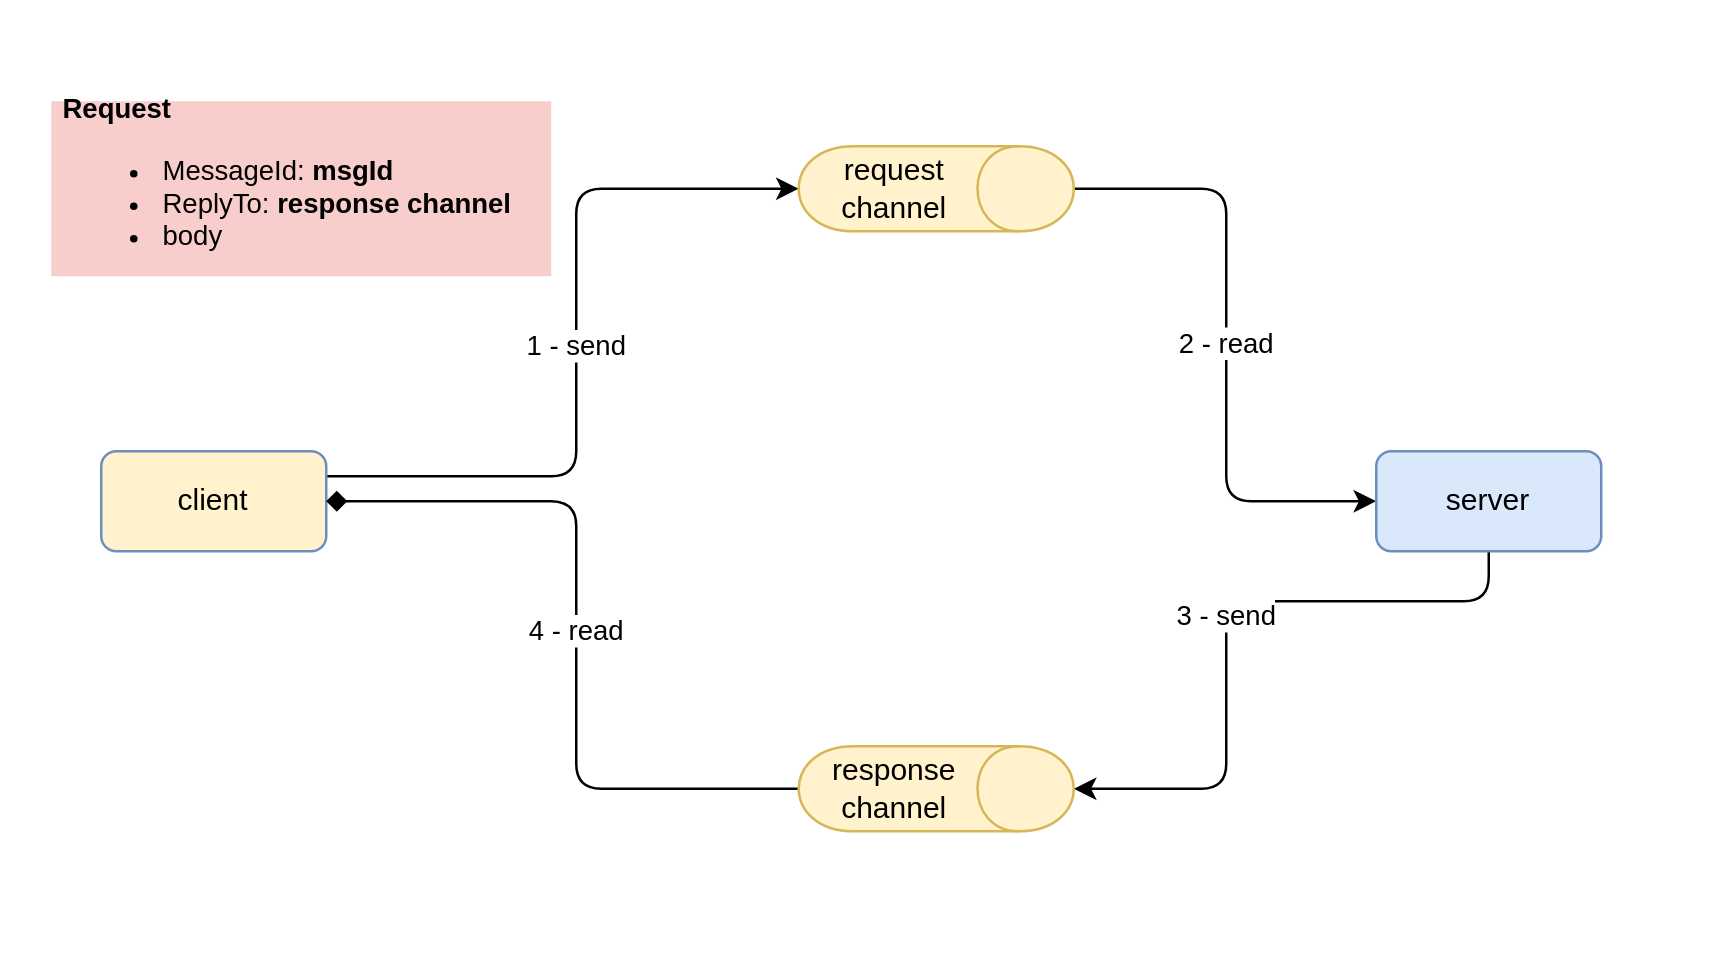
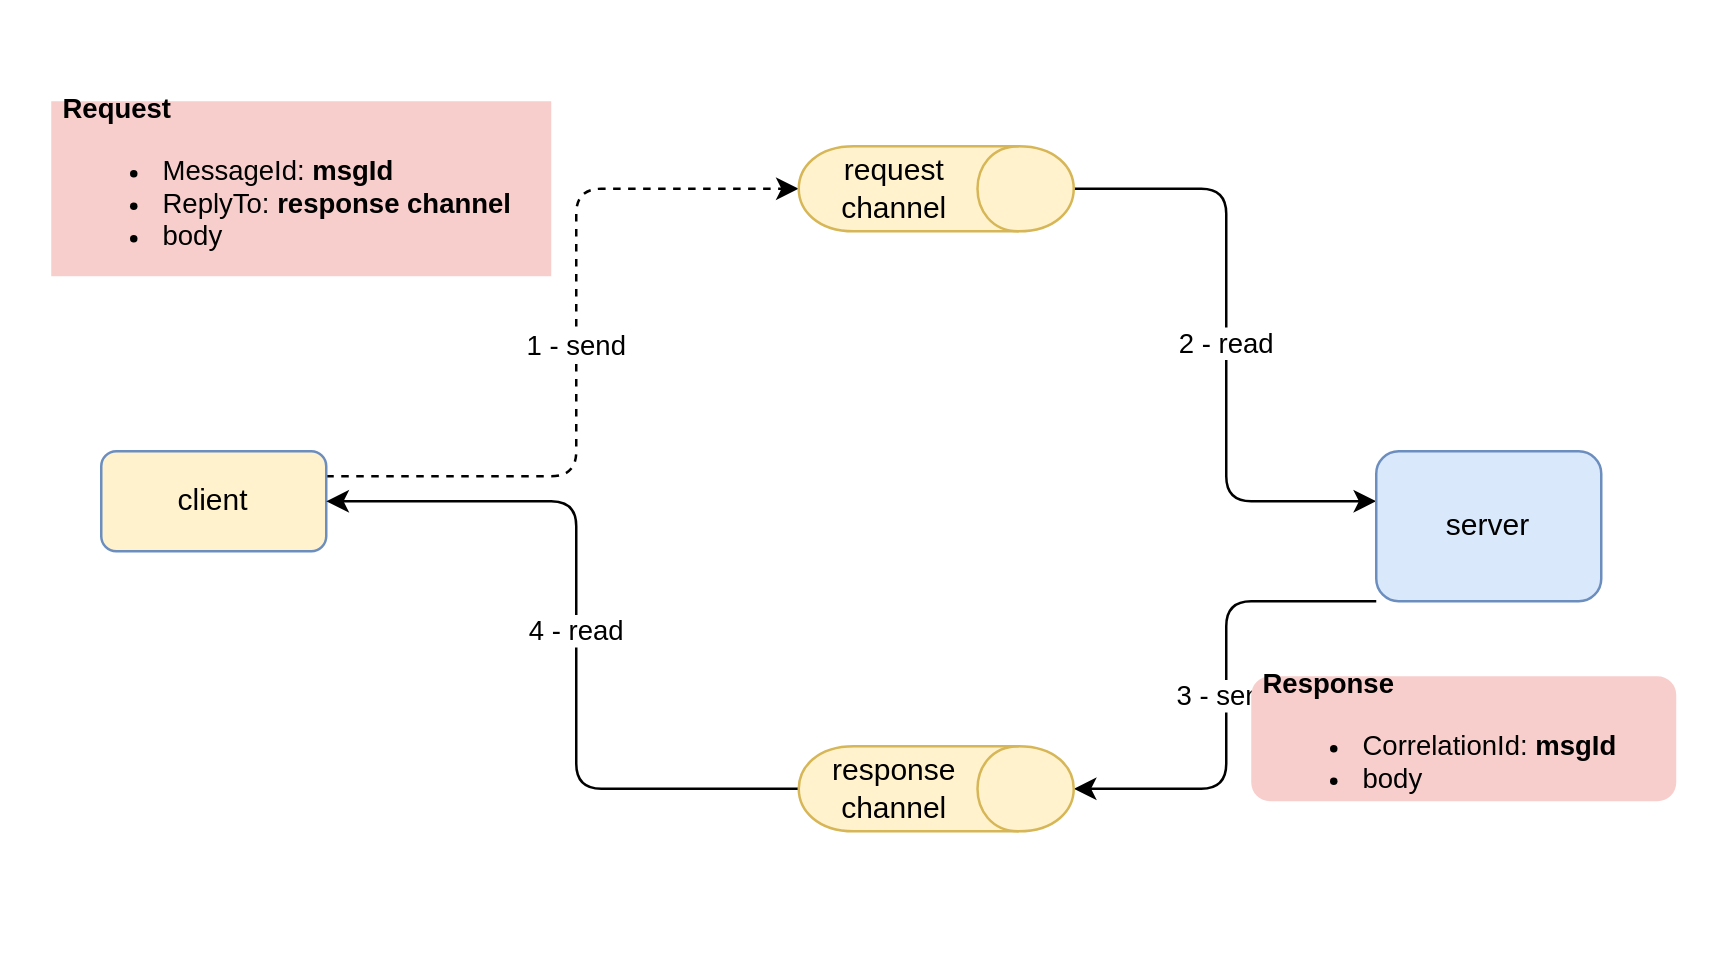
edge "client" -> "request channel": style solid -> dashed
edge "response channel" -> "client": arrowhead diamond -> classic
node "server": size 225x100 -> 225x150
node "ResponseCorrelationId: msgId body": added
